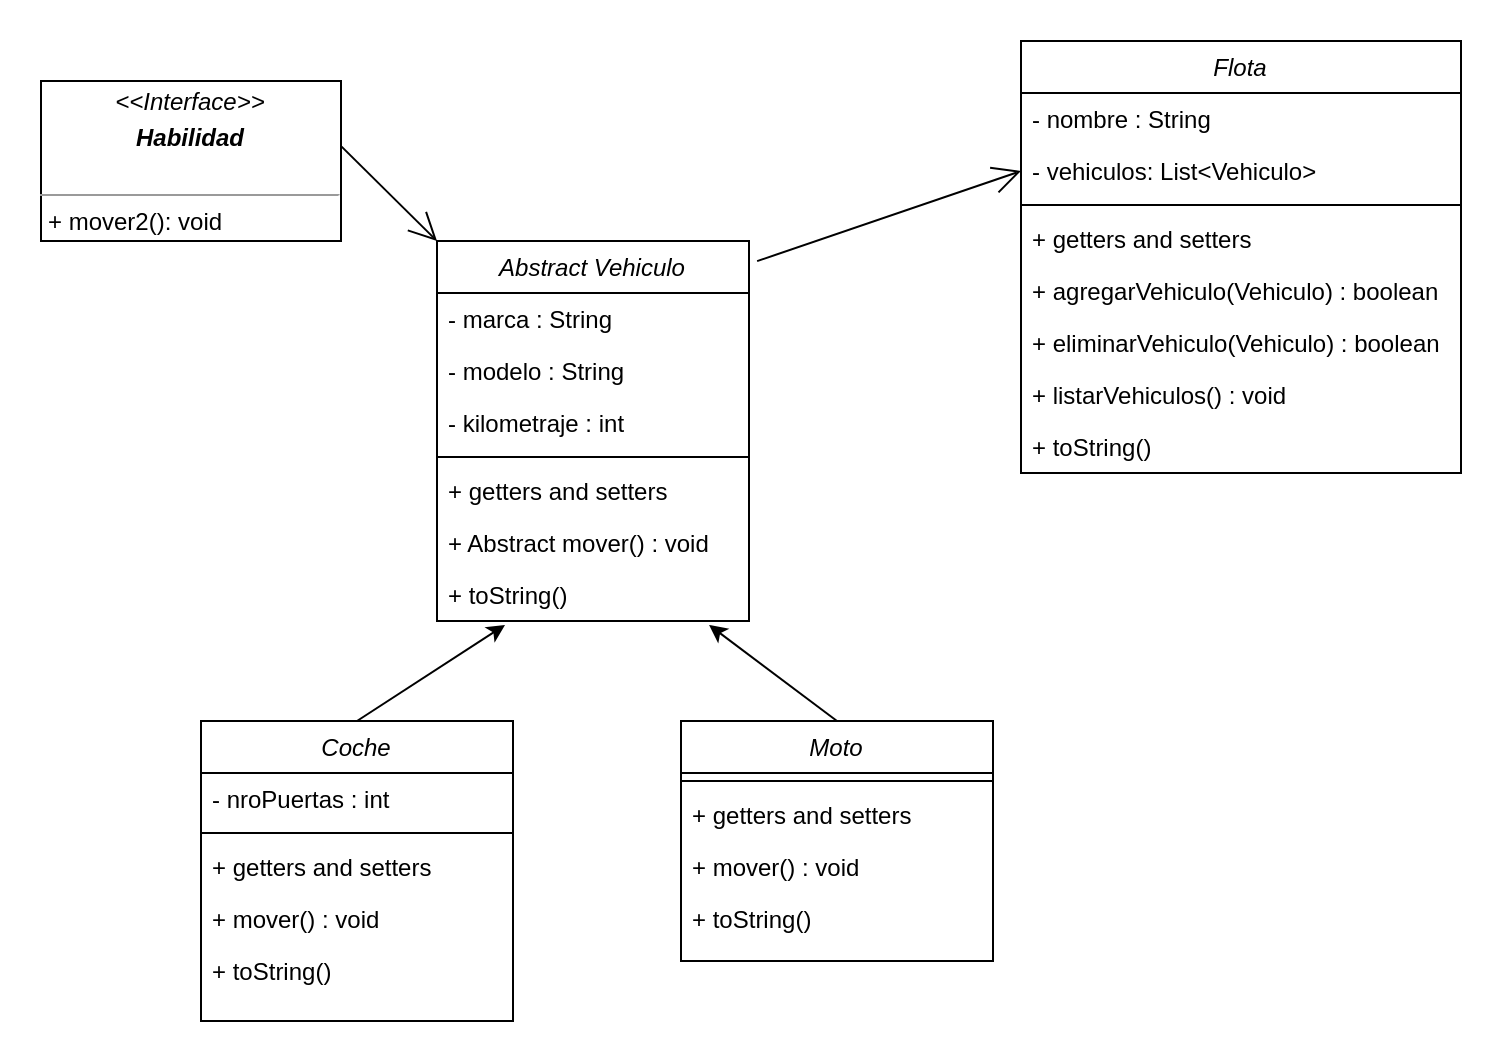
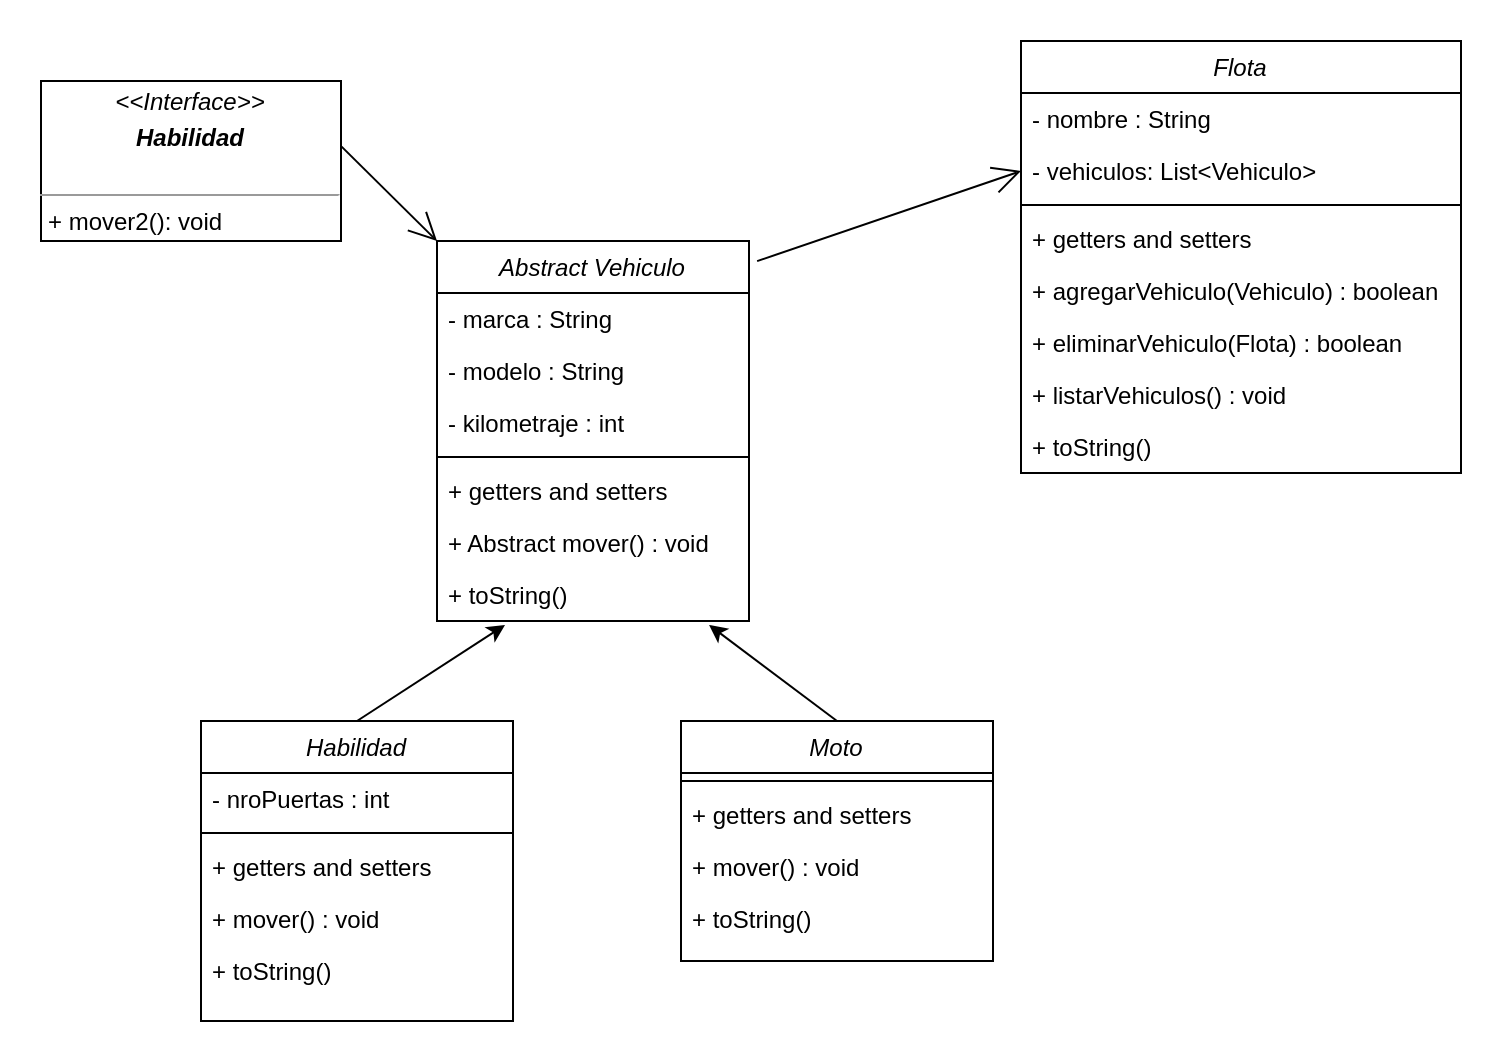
node "+ eliminarVehiculo(Vehiculo) : boolean": label "+ eliminarVehiculo(Vehiculo) : boolean" -> "+ eliminarVehiculo(Flota) : boolean"
node "Coche": label "Coche" -> "Habilidad"
